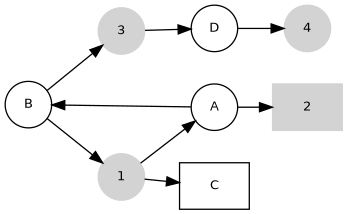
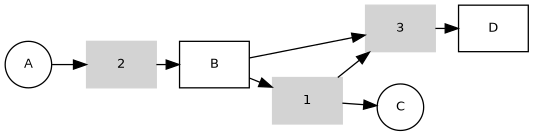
node "D": shape circle -> box
node "4": removed
node "3": shape circle -> box
node "B": shape circle -> box
edge "A" -> "B": now "2" -> "B"
edge "1" -> "A": now "1" -> "3"
node "1": shape circle -> box
node "C": shape box -> circle
